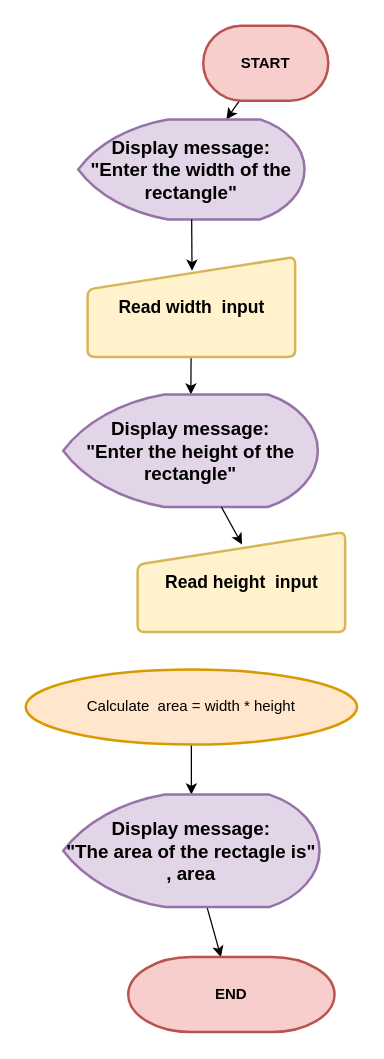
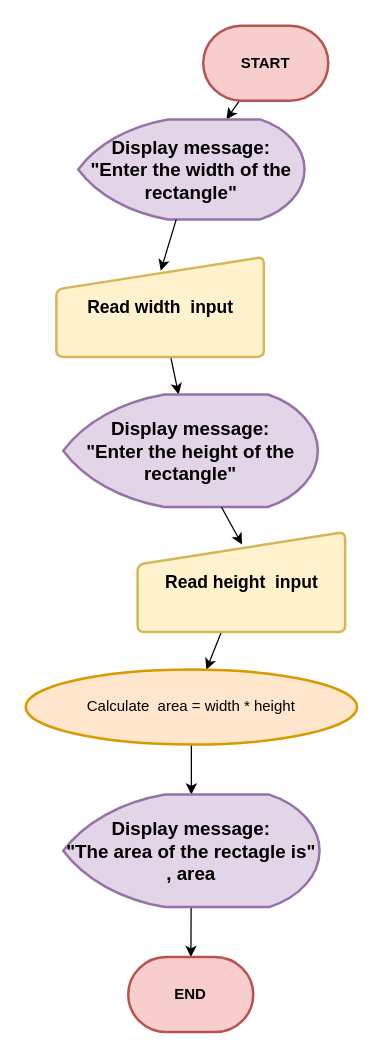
node "Read width input": moved (191, 307) -> (160, 307)
edge "Read height input" -> "Calculate area = width * height": added
node "END": size 206x75 -> 125x75
